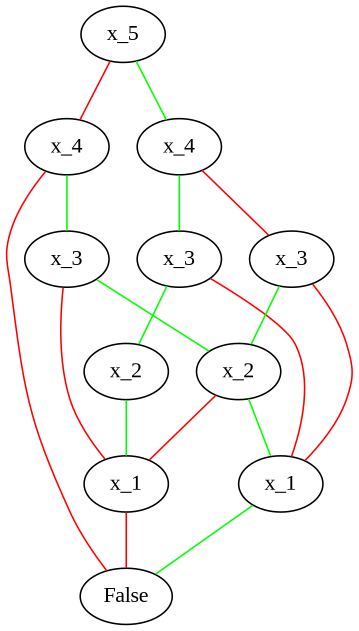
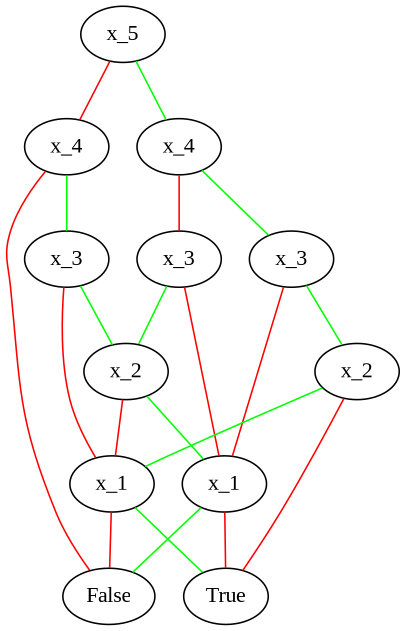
node "True": added
